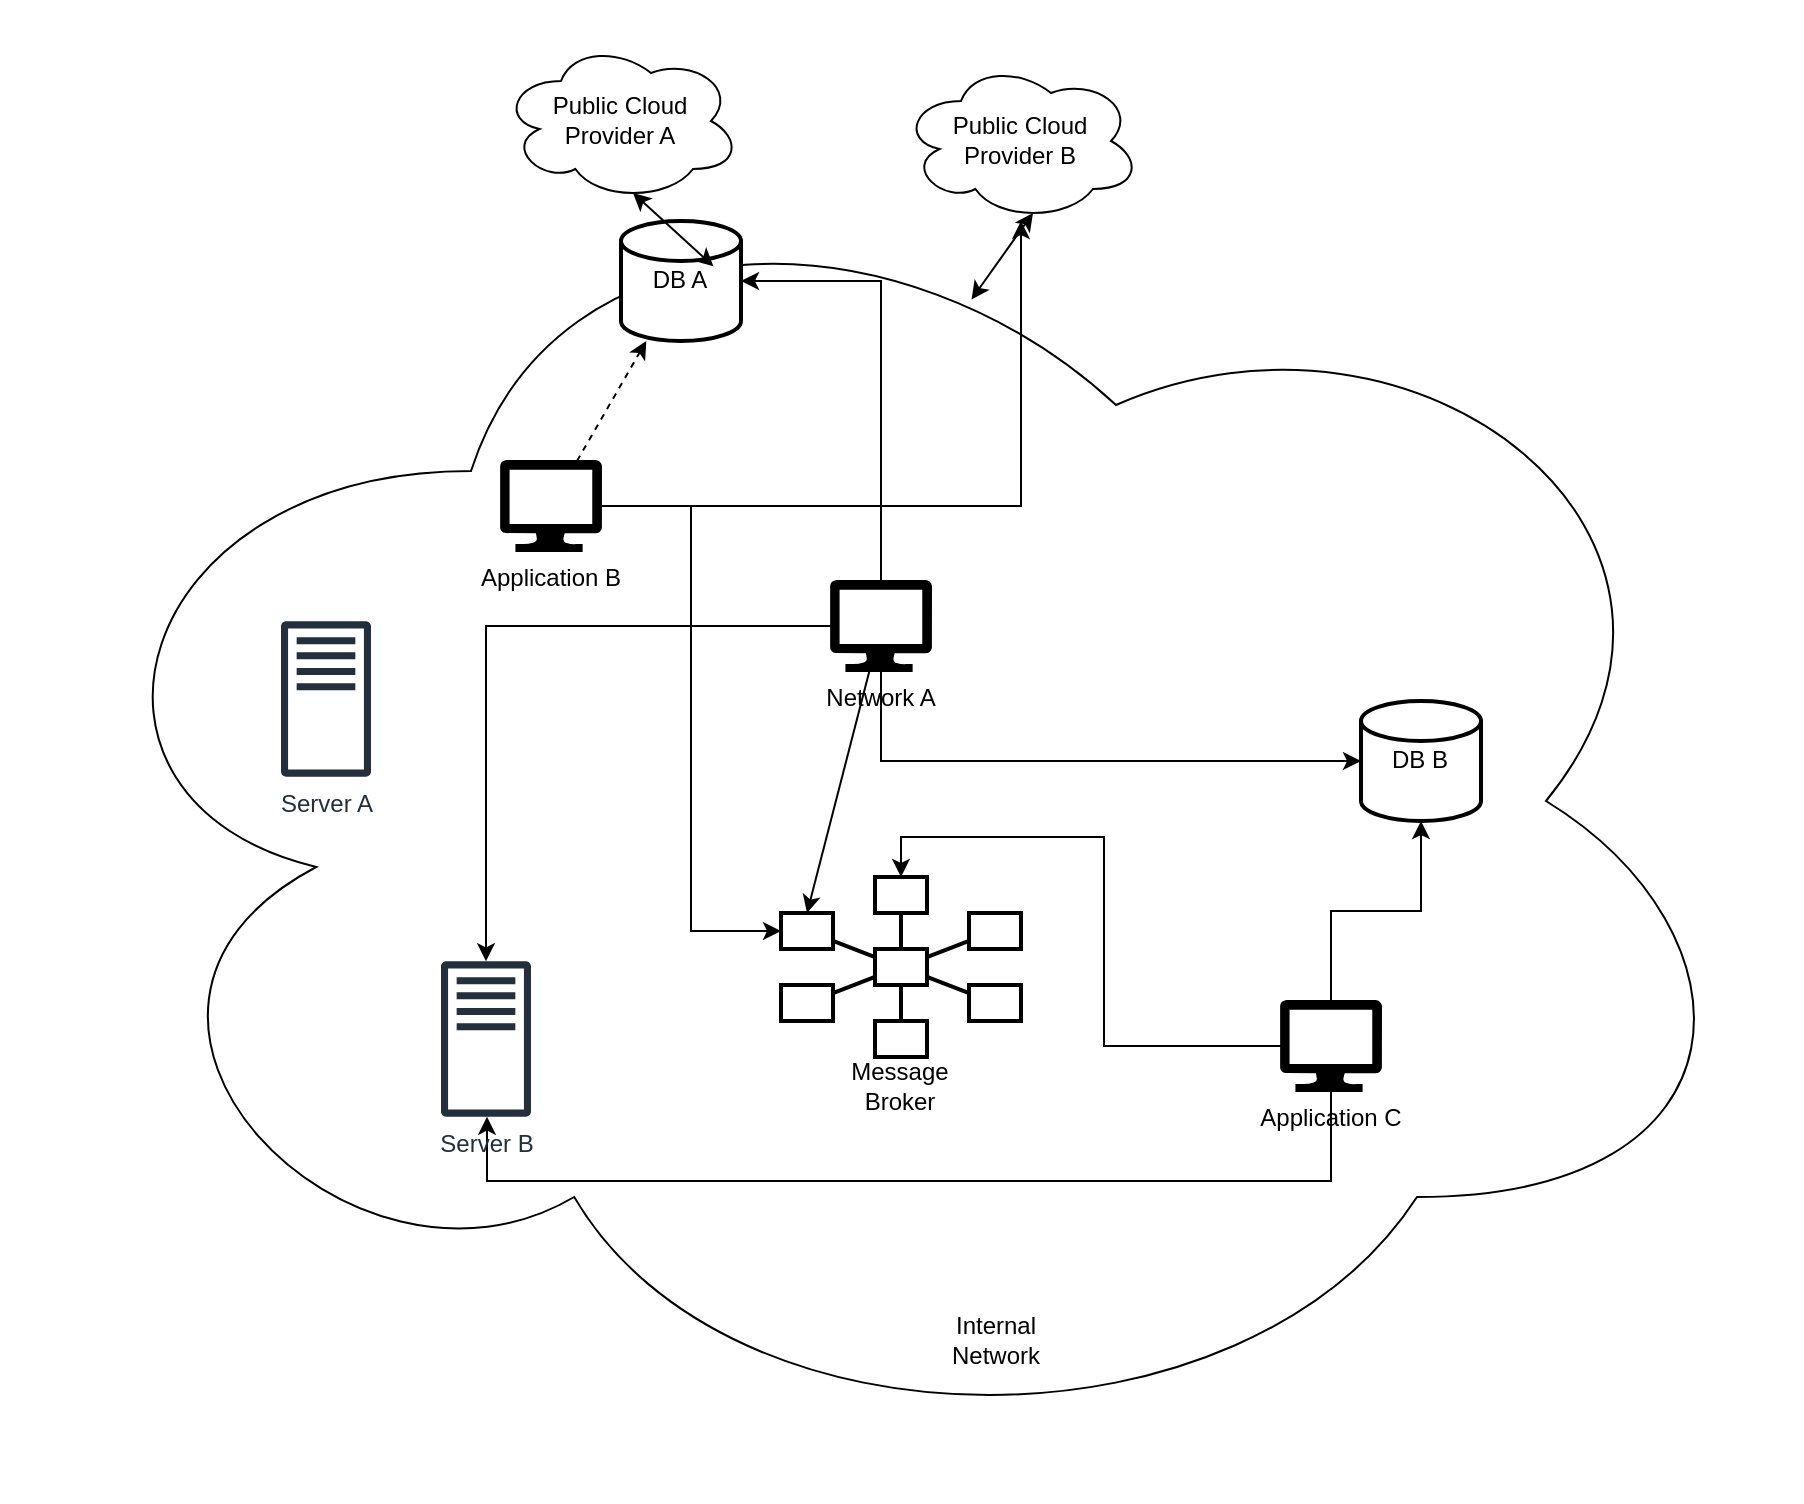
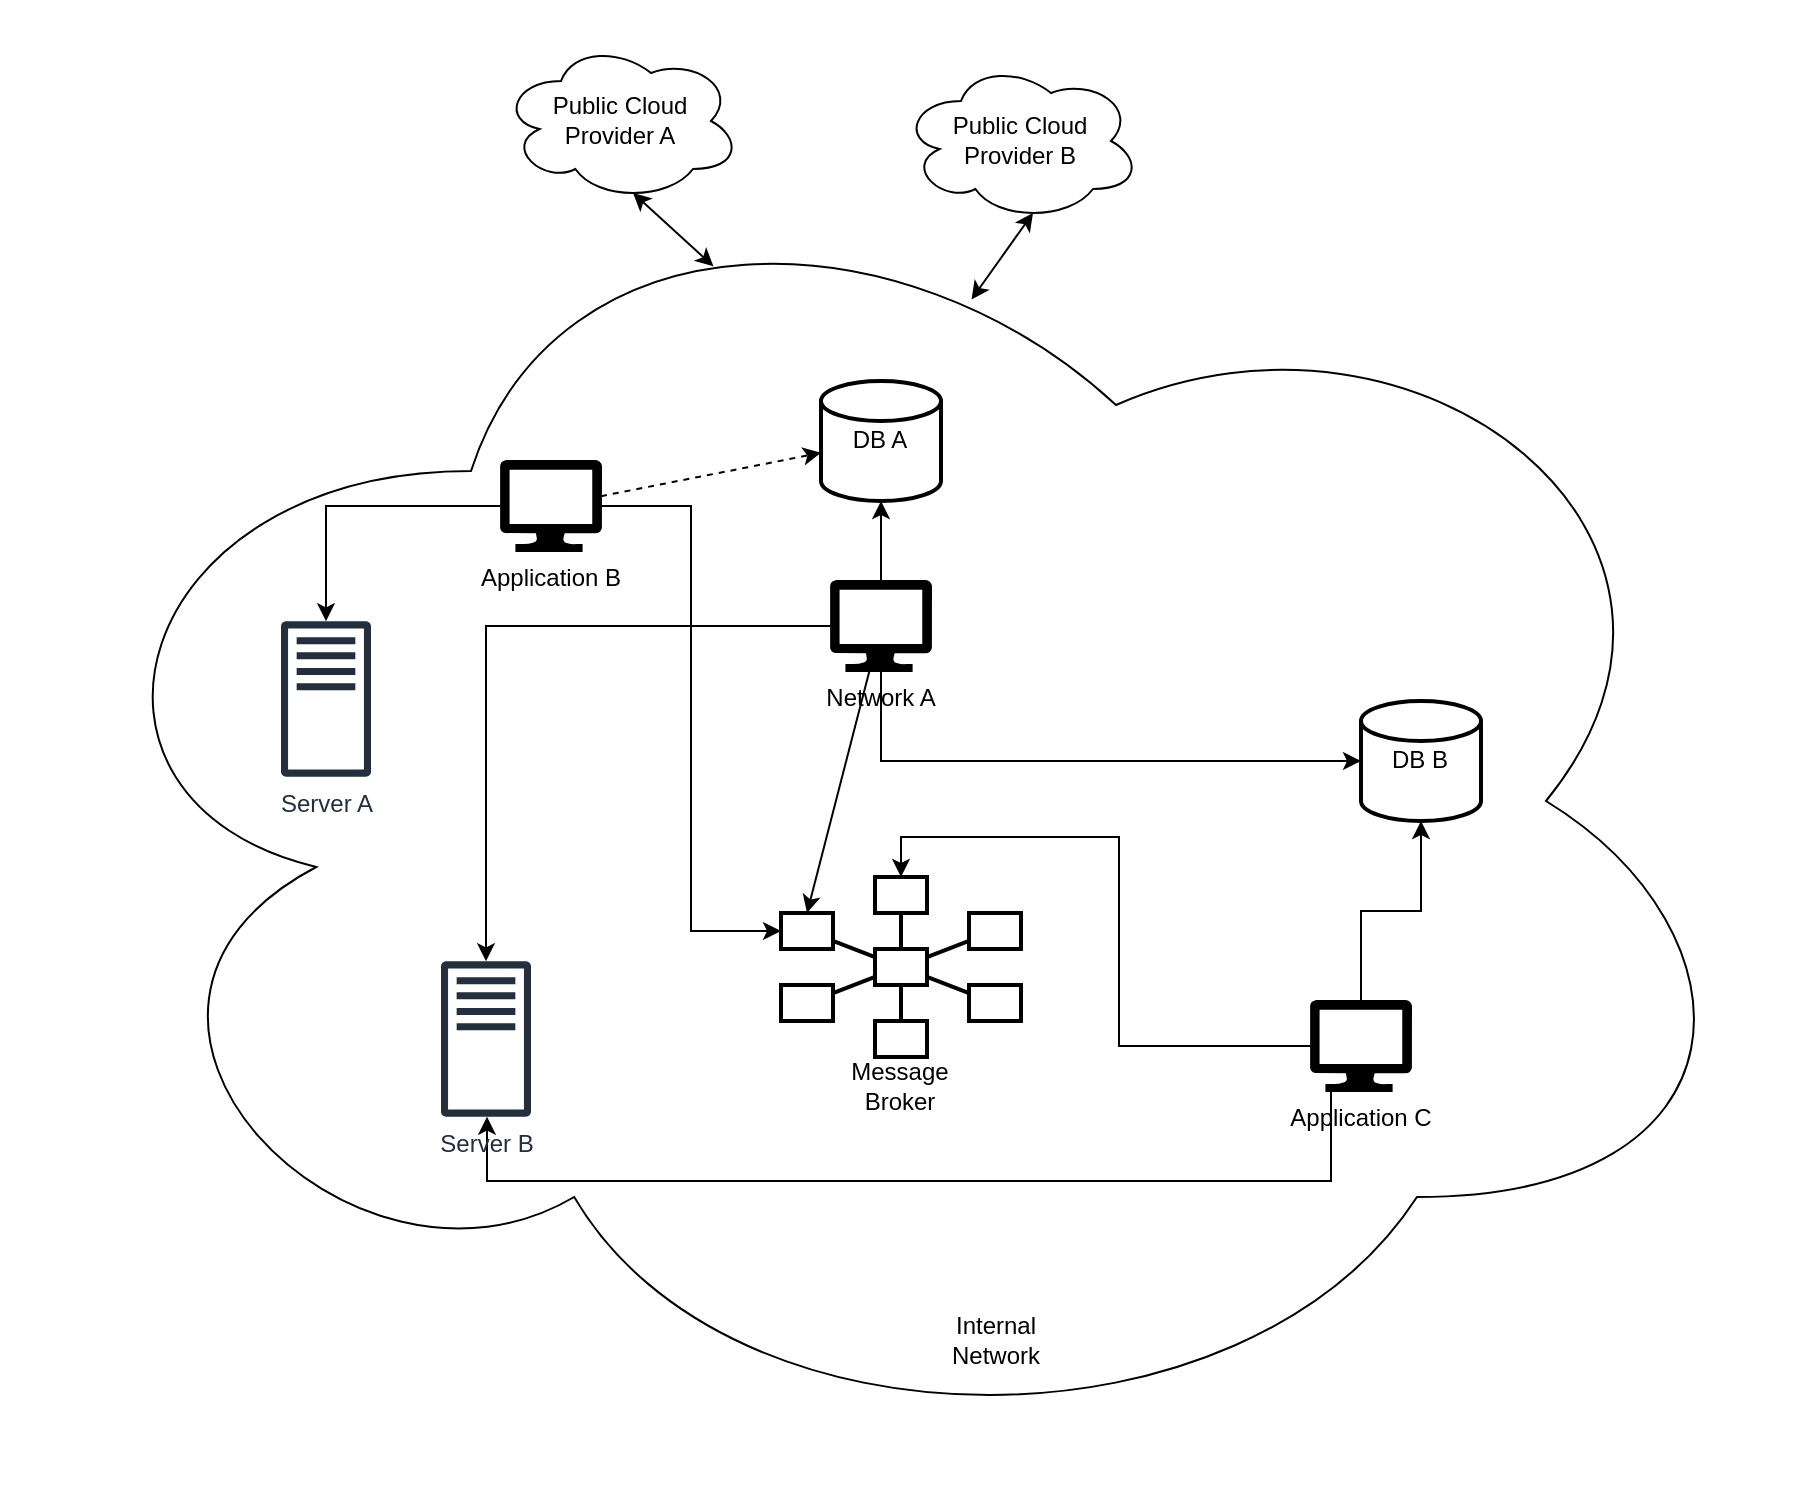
node "DB A": moved (681, 281) -> (881, 441)
edge "Application B" -> "Public Cloud Provider B": now "Application B" -> "Server A"
node "Application C": moved (1331, 1046) -> (1361, 1046)
